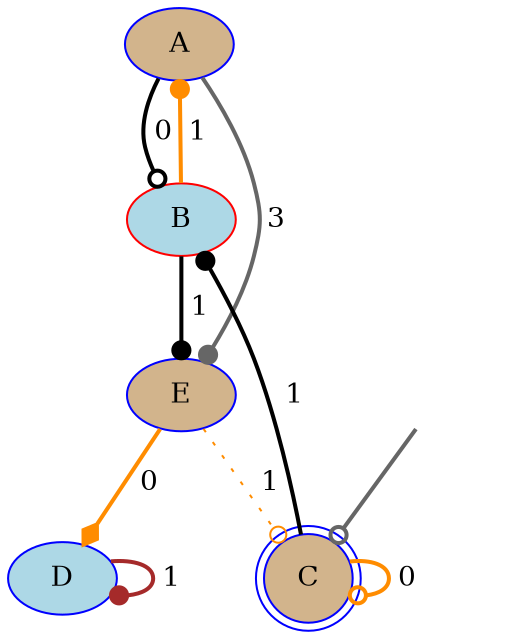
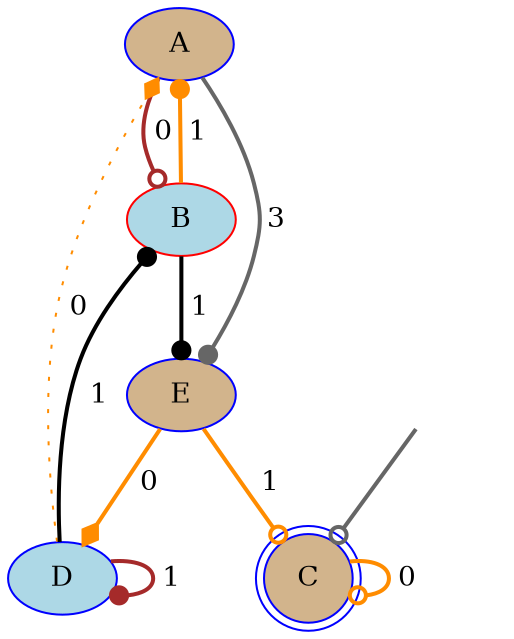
edge "A" -> "B": color black -> brown
edge "D" -> "A": added, label "0"
edge "C" -> "B": now "D" -> "B"
edge "E" -> "C": style dotted -> bold
